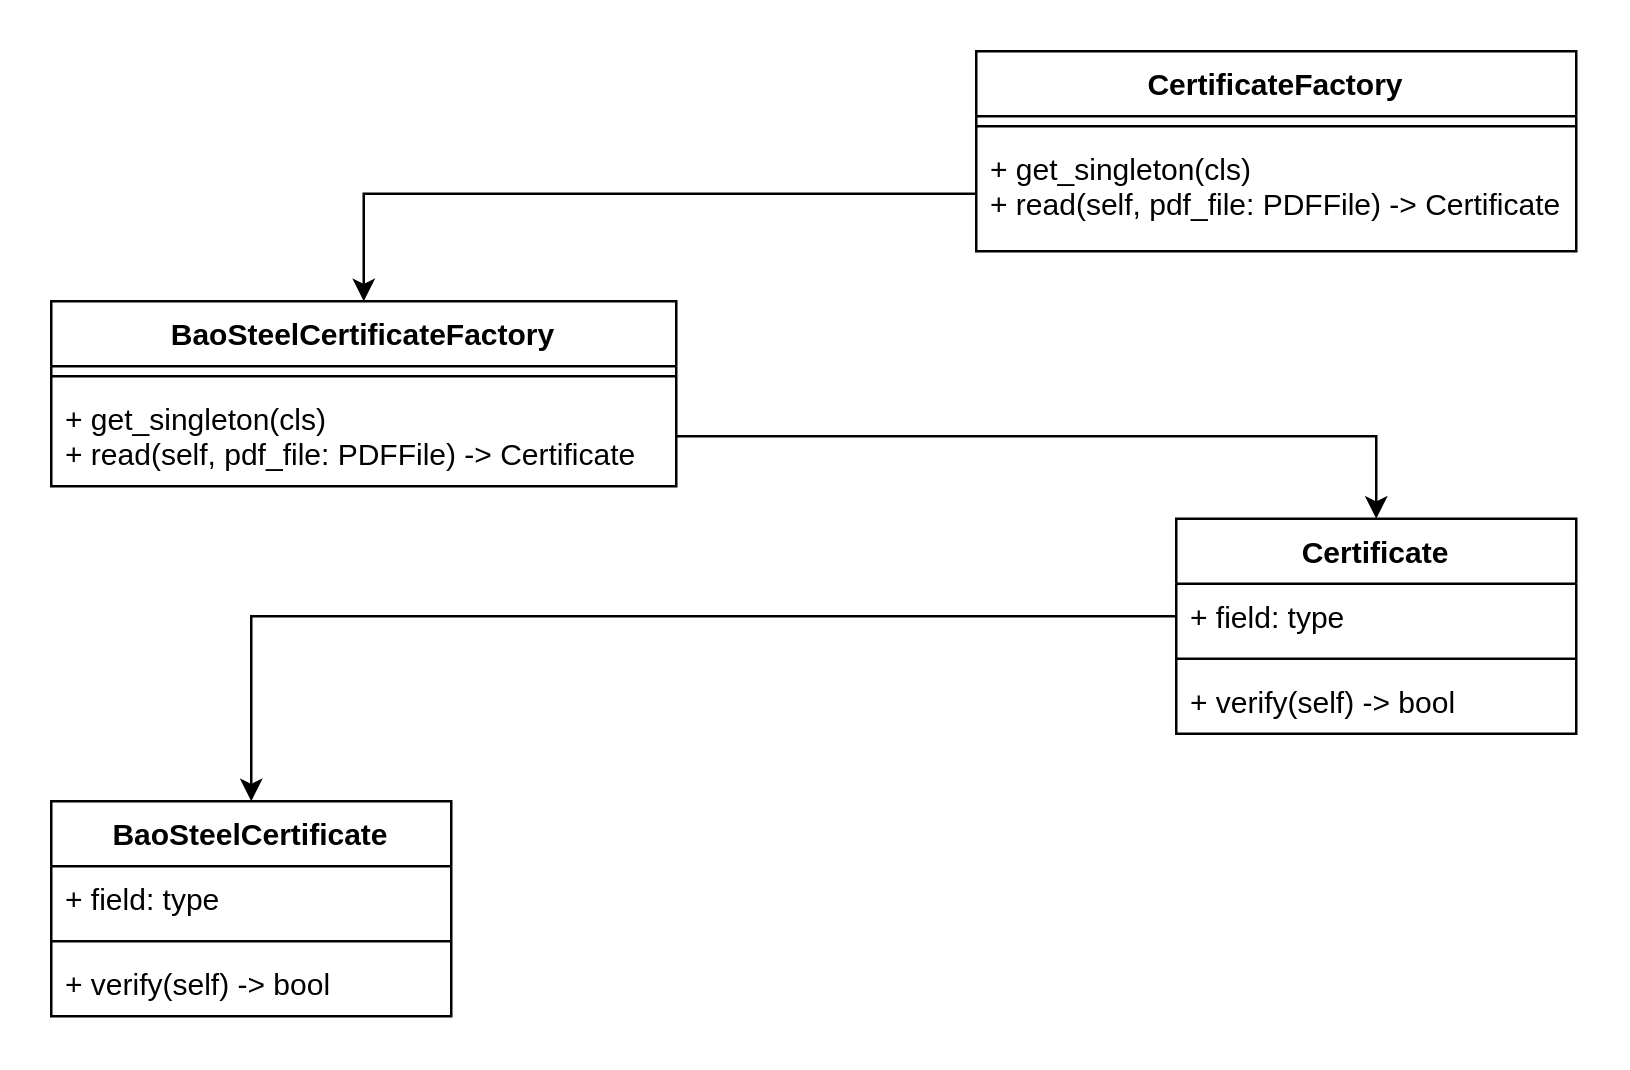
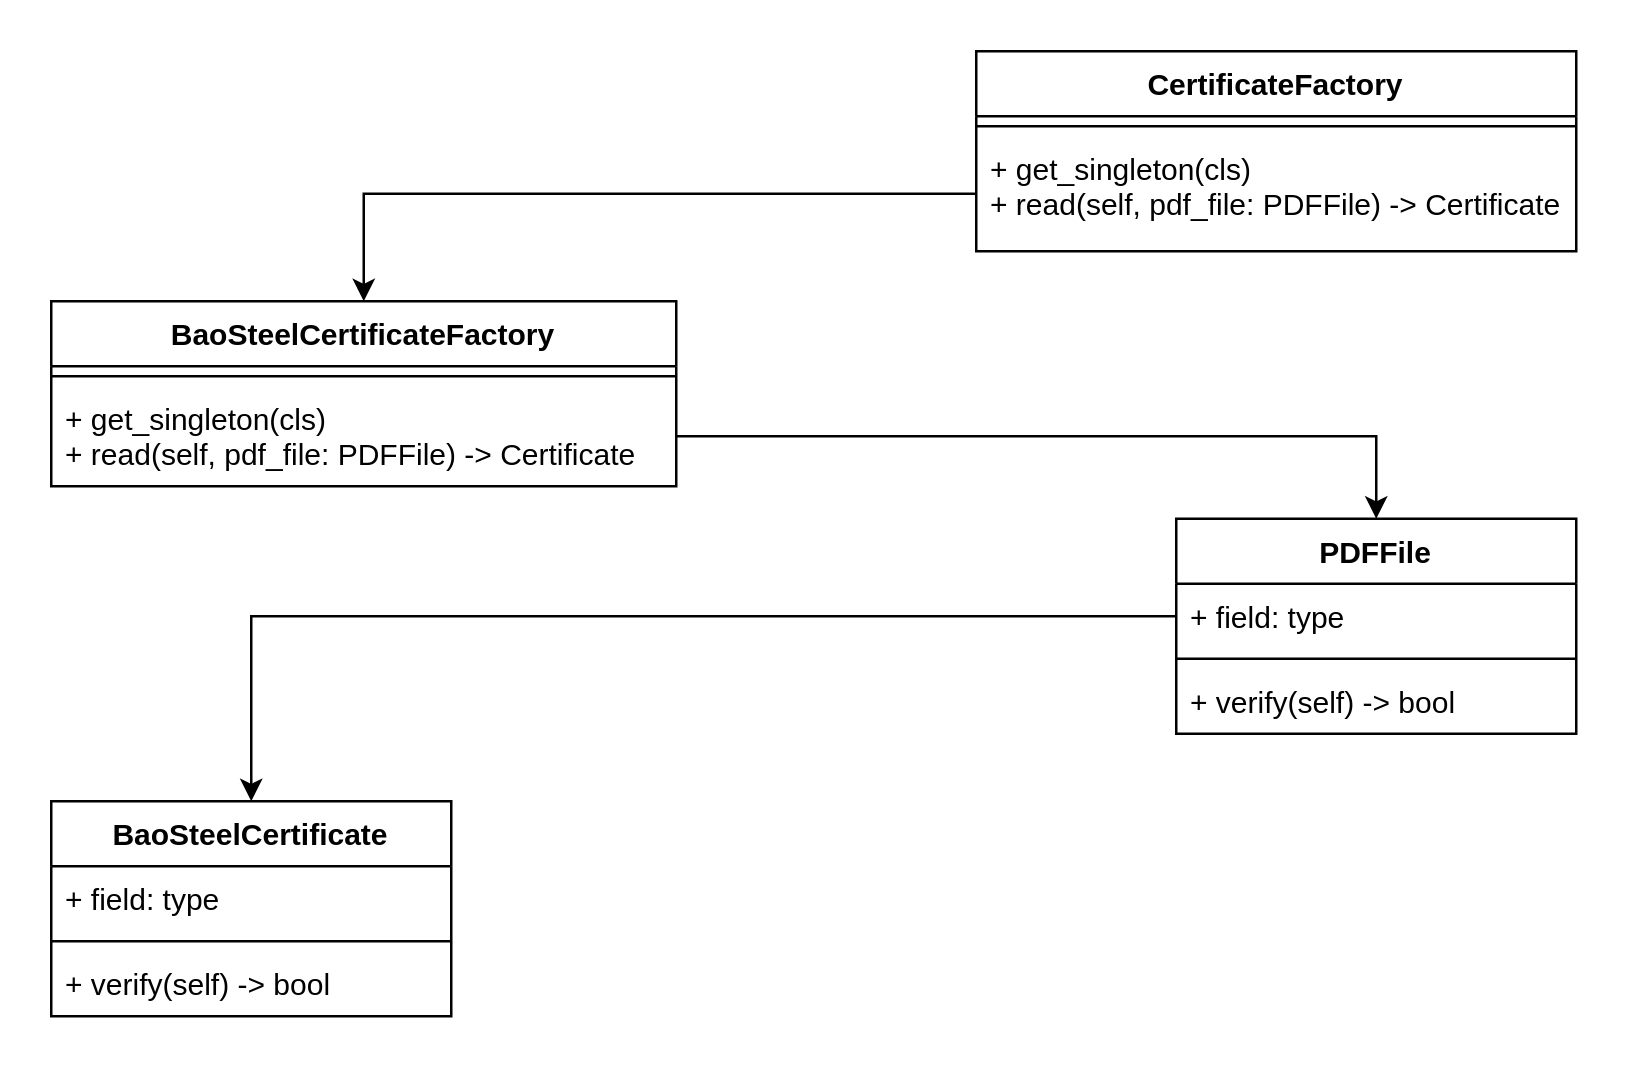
node "Certificate": label "Certificate" -> "PDFFile"
